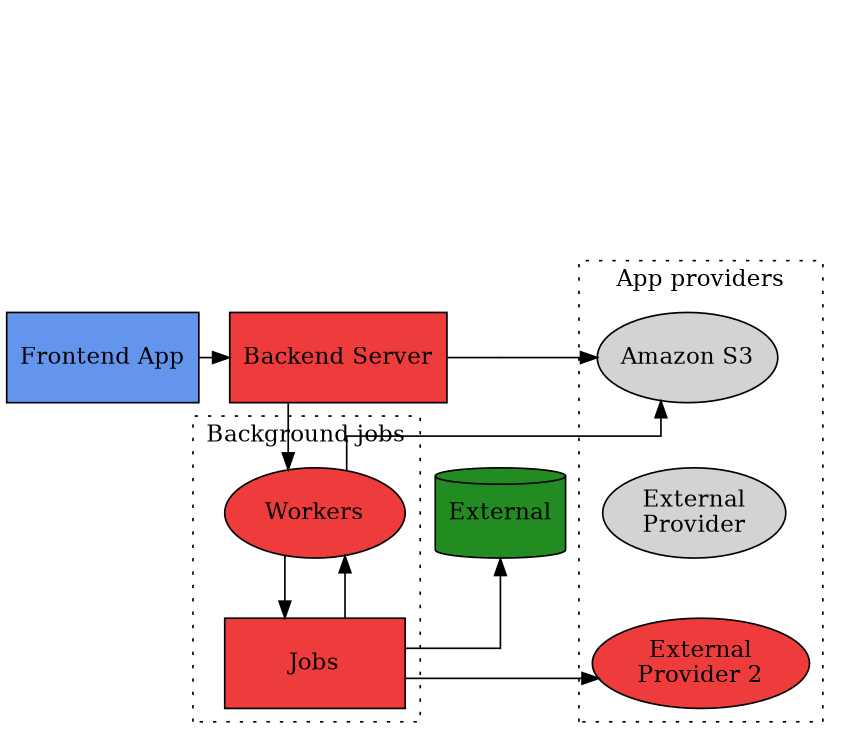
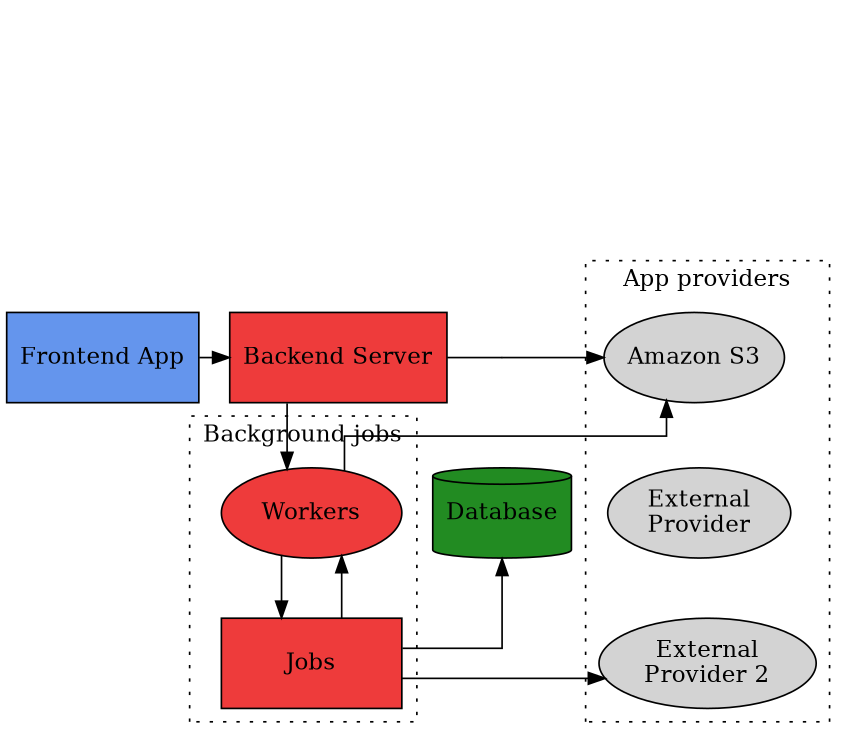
node "External": label "External" -> "Database"
node "External Provider 2": fillcolor brown2 -> lightgrey
